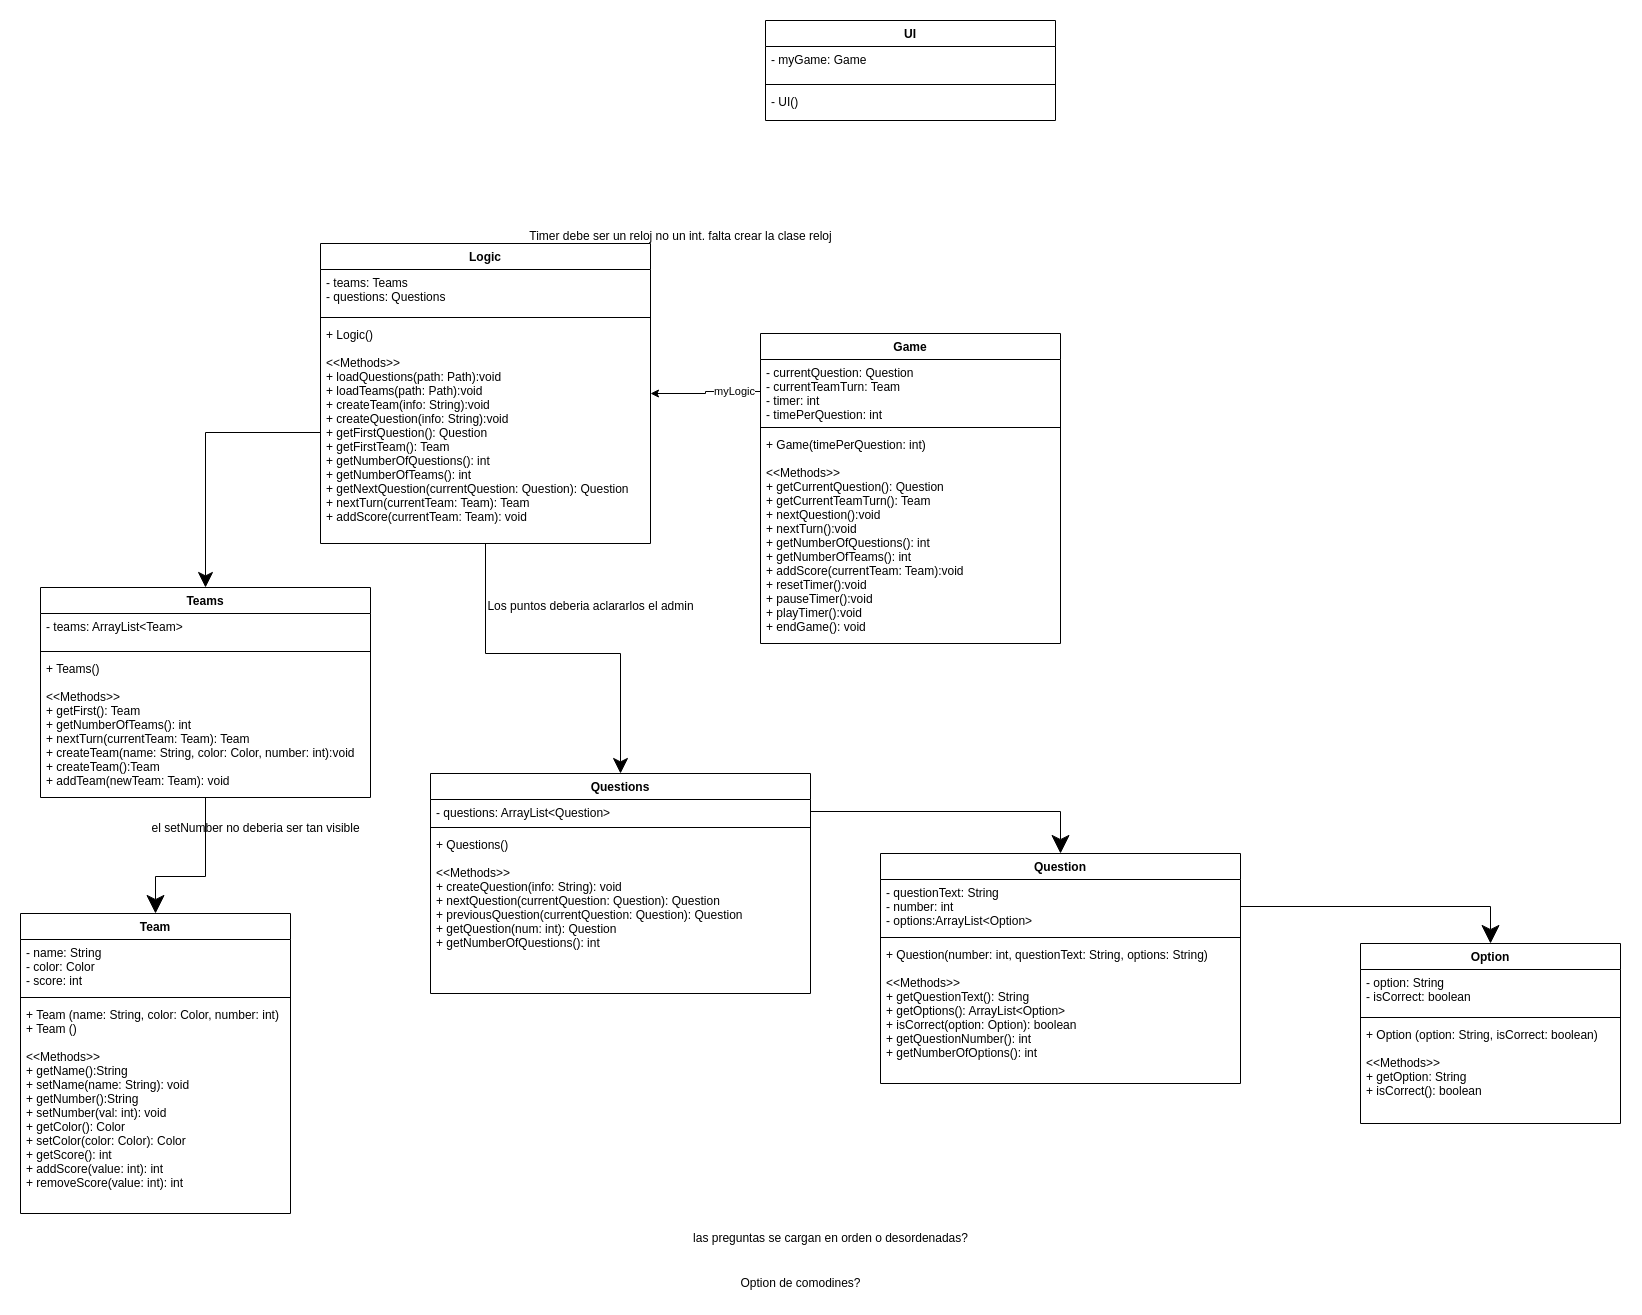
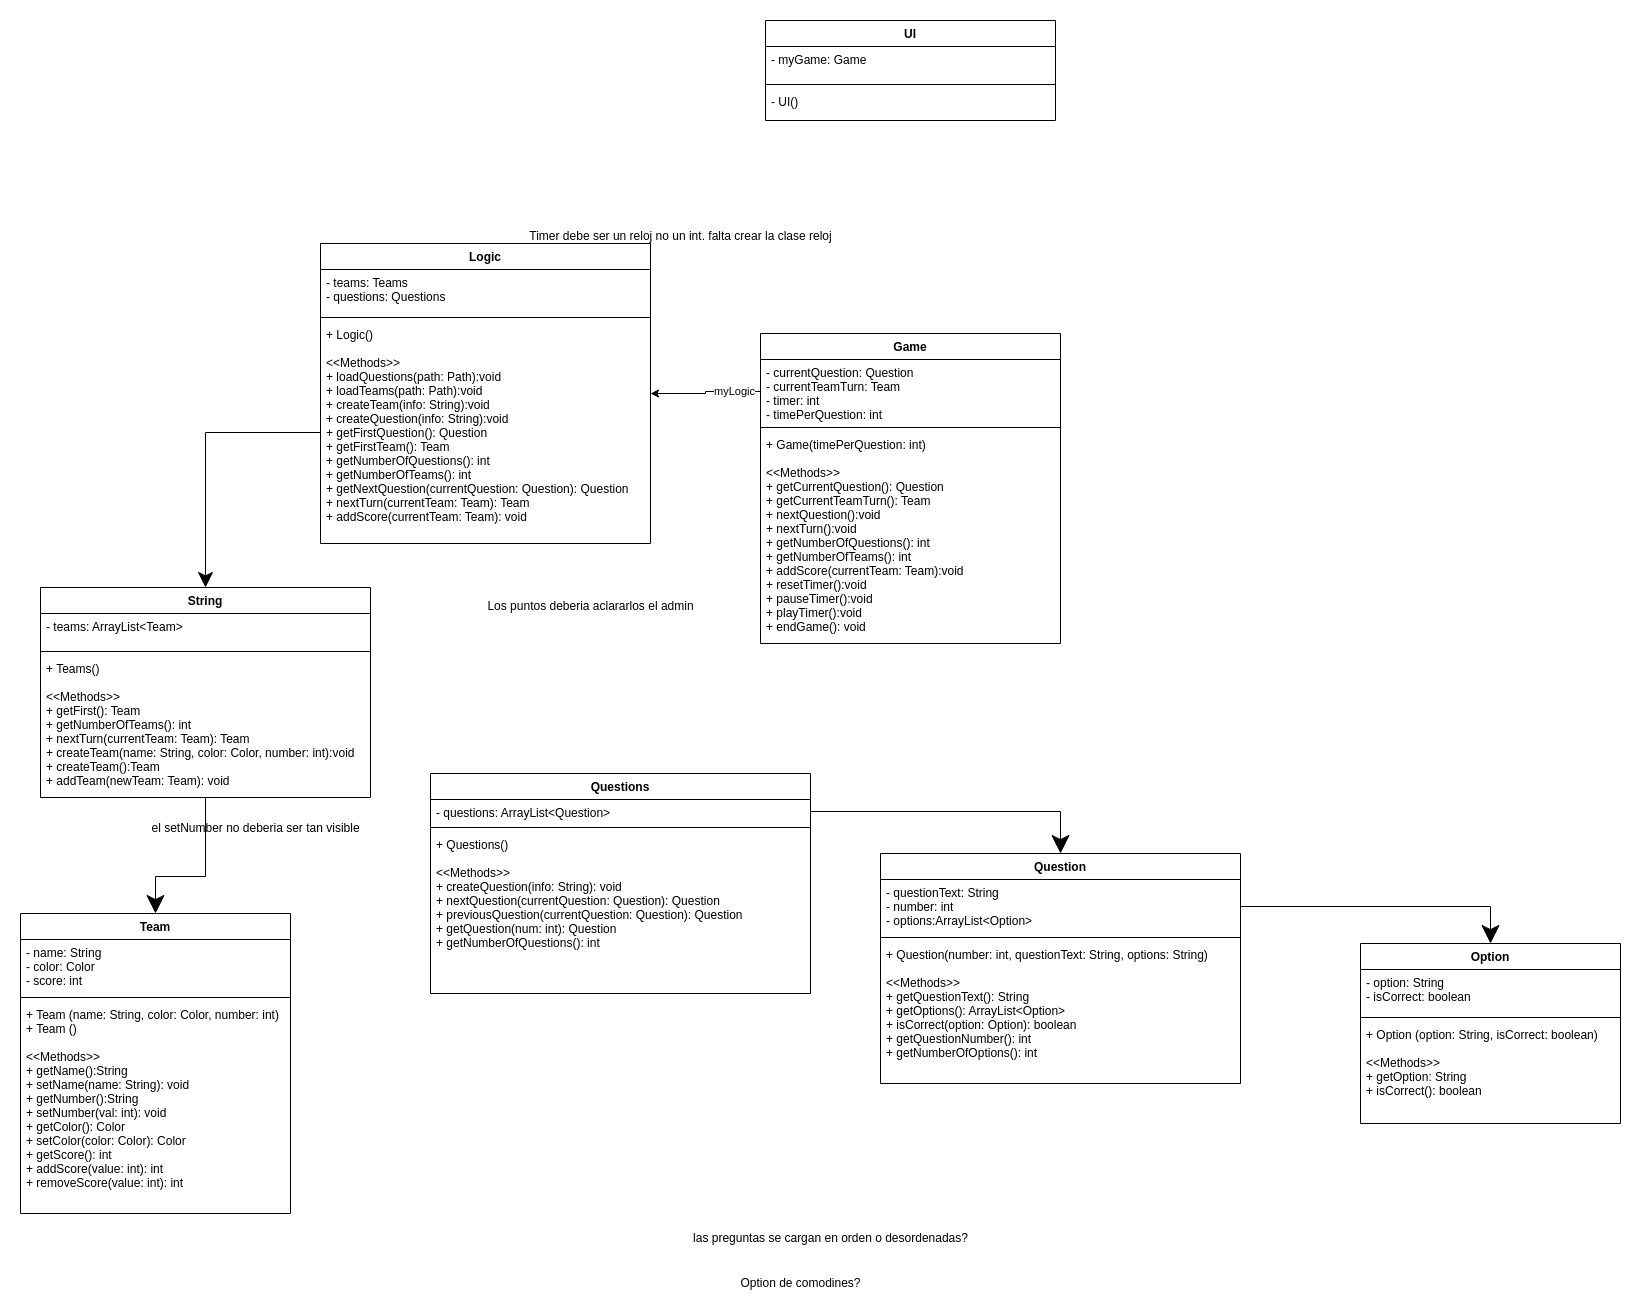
node "Teams": label "Teams" -> "String"
edge "Logic" -> "Questions": removed
